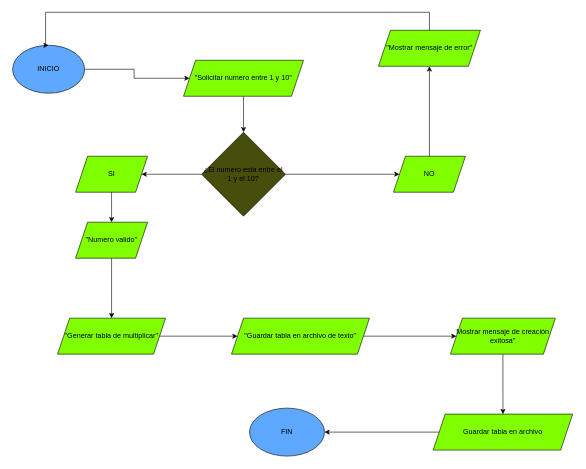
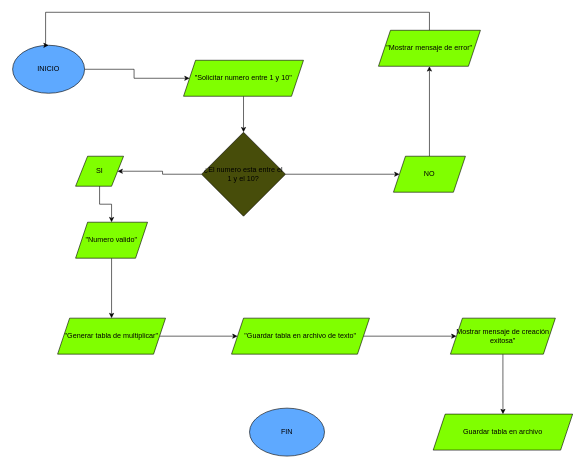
node "SI": size 72x36 -> 48x30
edge "Guardar tabla en archivo" -> "FIN": removed
